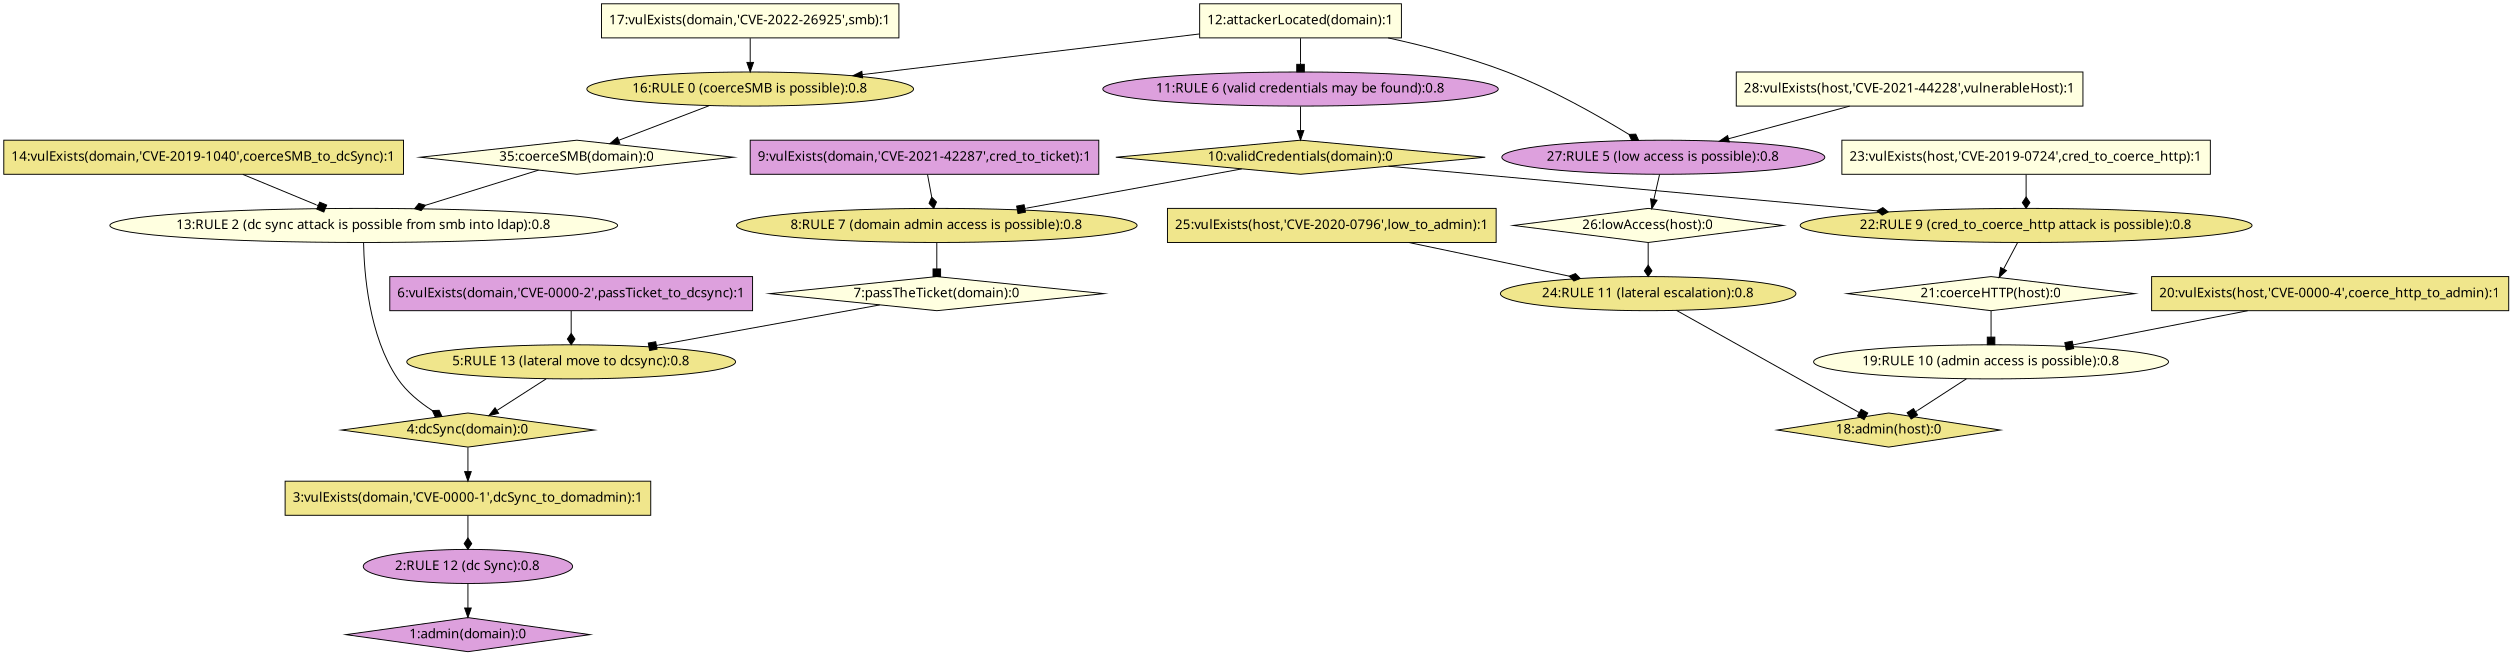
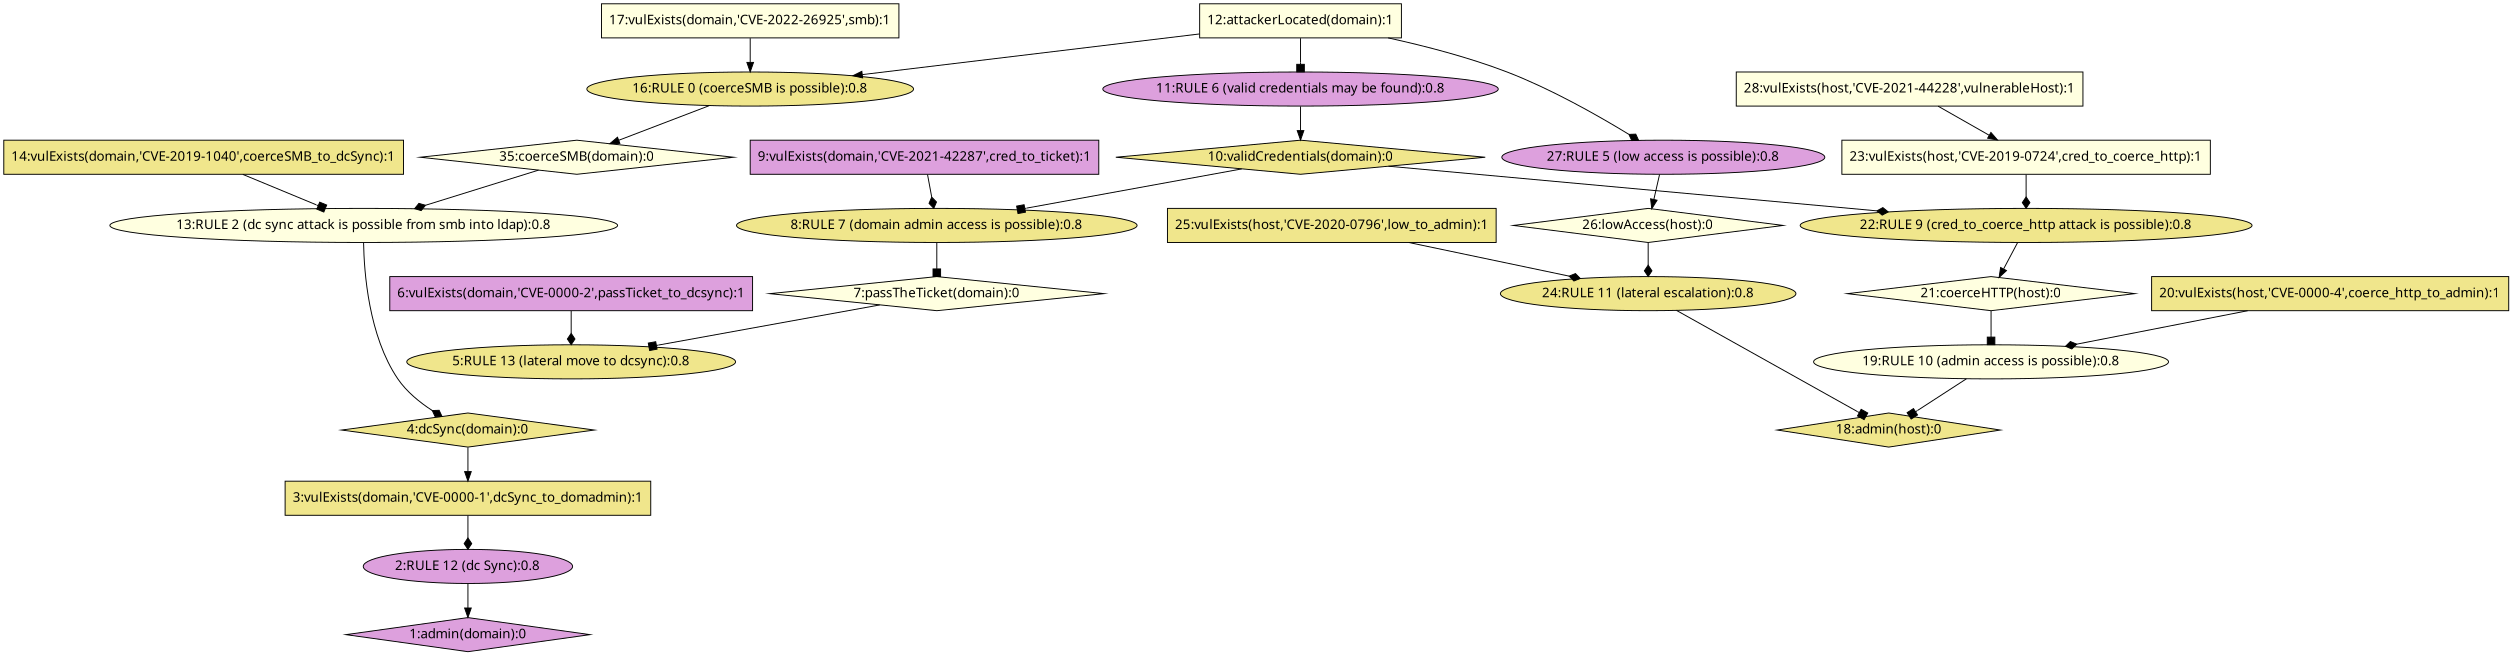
edge "28:vulExists(host,'CVE-2021-44228',vulnerableHost):1" -> "27:RULE 5 (low access is possible):0.8": now "28:vulExists(host,'CVE-2021-44228',vulnerableHost):1" -> "23:vulExists(host,'CVE-2019-0724',cred_to_coerce_http):1"
edge "20:vulExists(host,'CVE-0000-4',coerce_http_to_admin):1" -> "19:RULE 10 (admin access is possible):0.8": arrowhead box -> diamond
edge "5:RULE 13 (lateral move to dcsync):0.8" -> "4:dcSync(domain):0": removed
